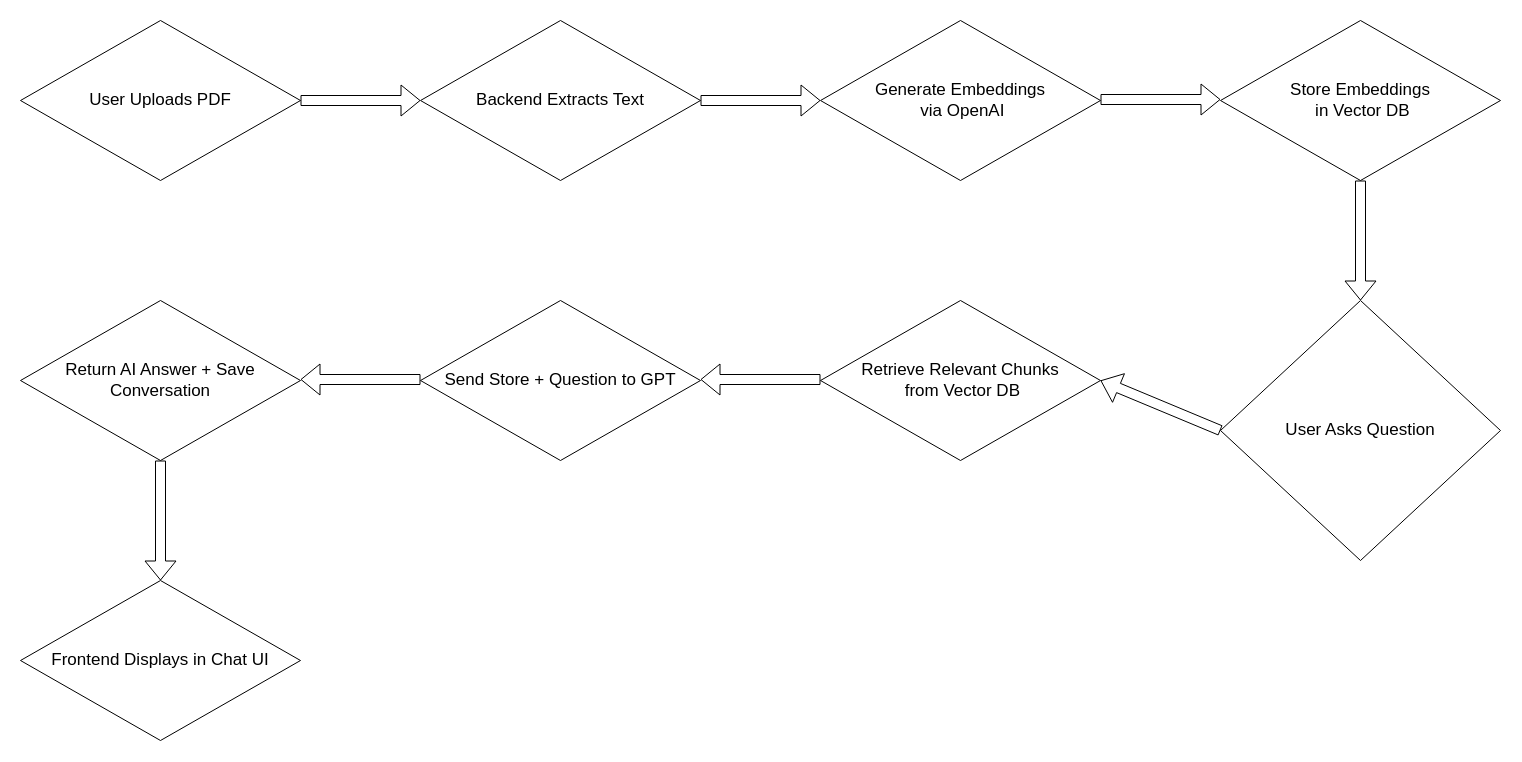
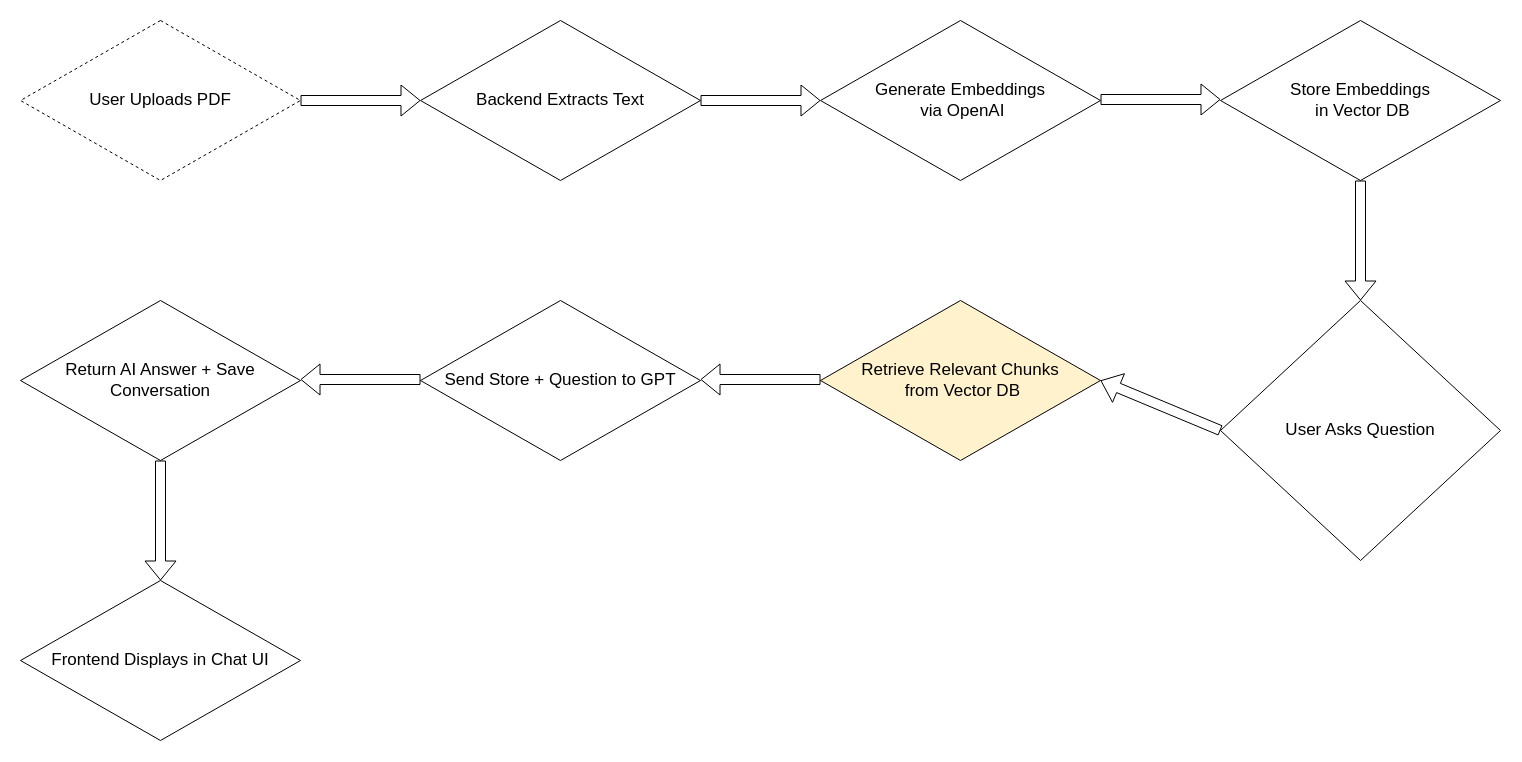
node "User Uploads PDF": style solid -> dashed
node "Retrieve Relevant Chunks from Vector DB": fillcolor #ffffff -> #fff2cc
